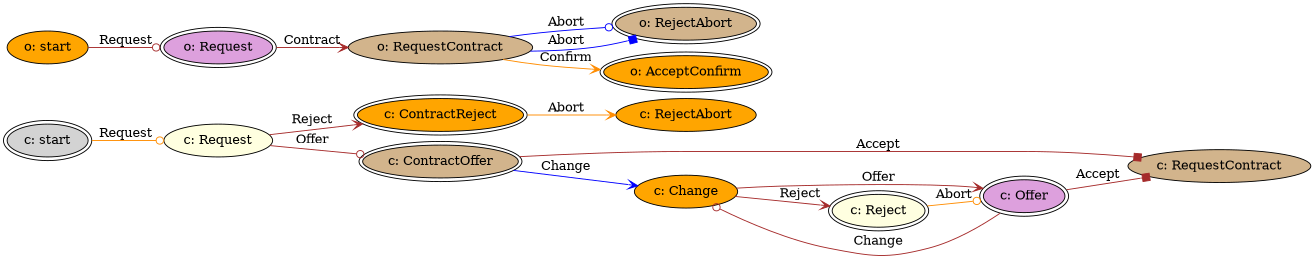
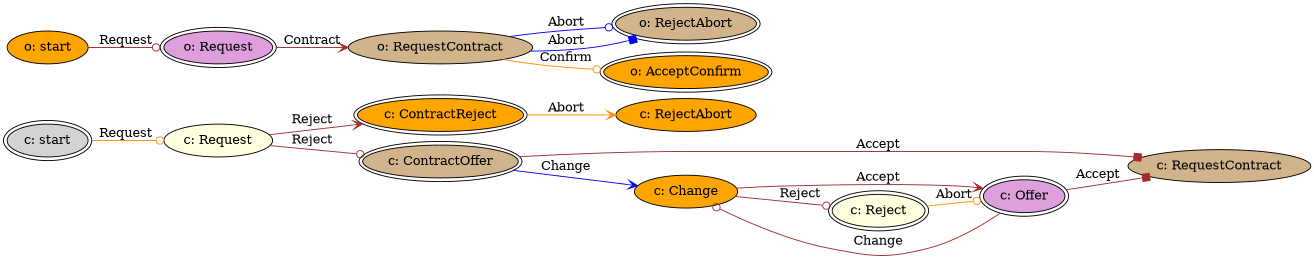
edge "o: RequestContract" -> "o: AcceptConfirm": arrowhead vee -> odot
edge "c: Request" -> "c: ContractOffer": label "Offer" -> "Reject"
edge "c: Change" -> "c: Offer": label "Offer" -> "Accept"
edge "c: Change" -> "c: Reject": arrowhead vee -> odot
